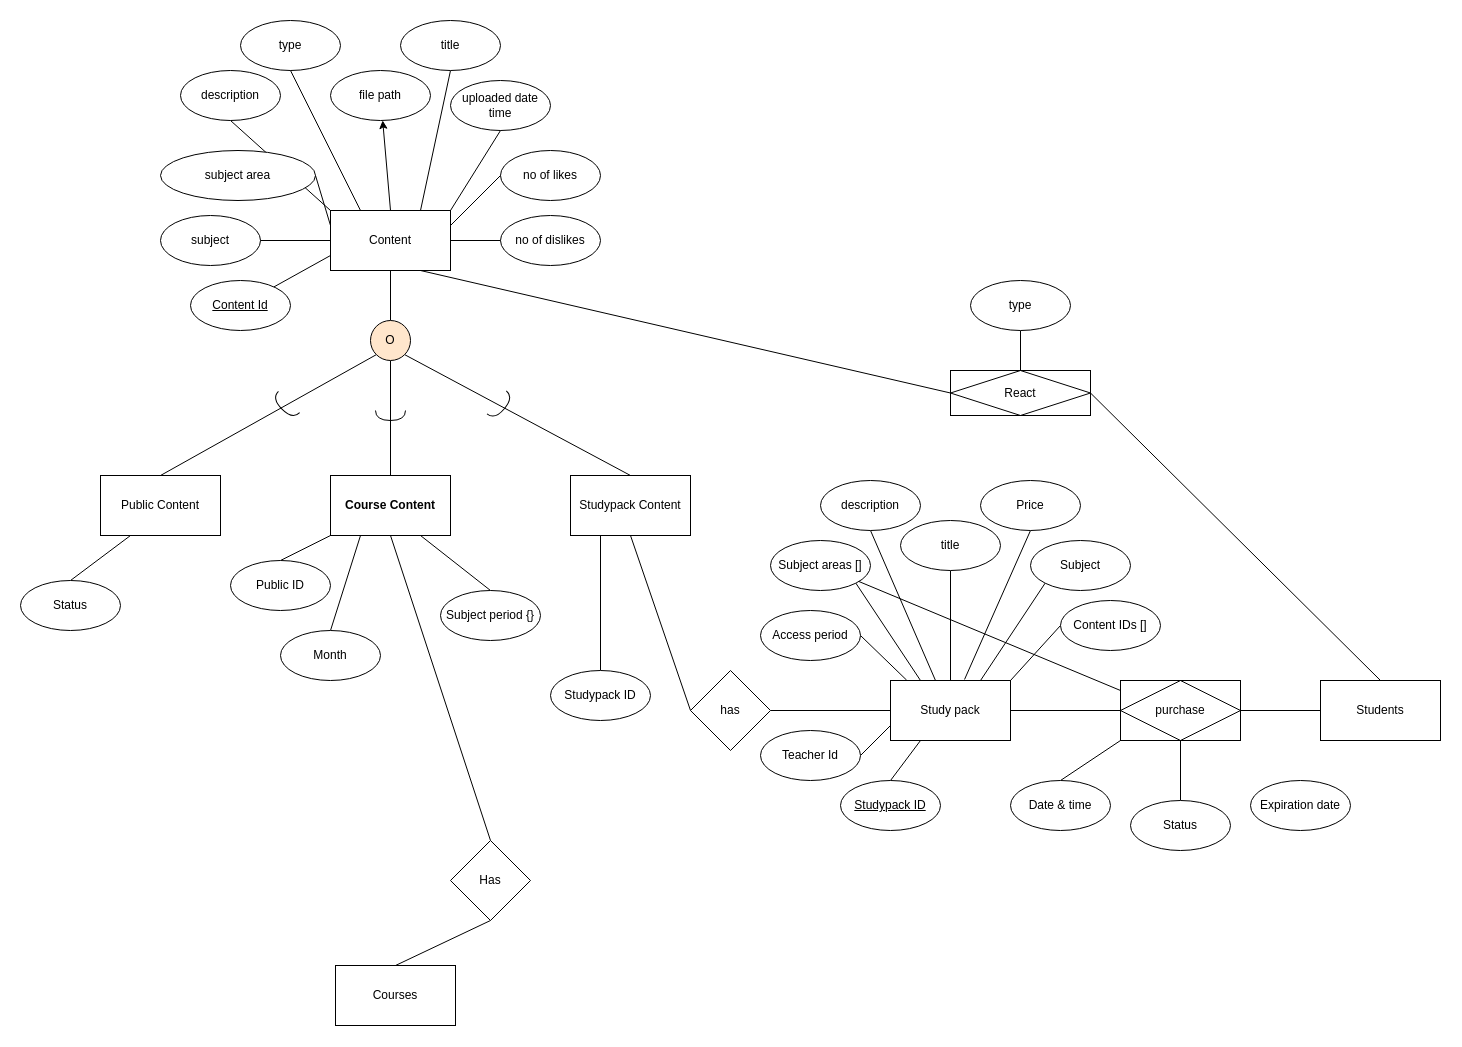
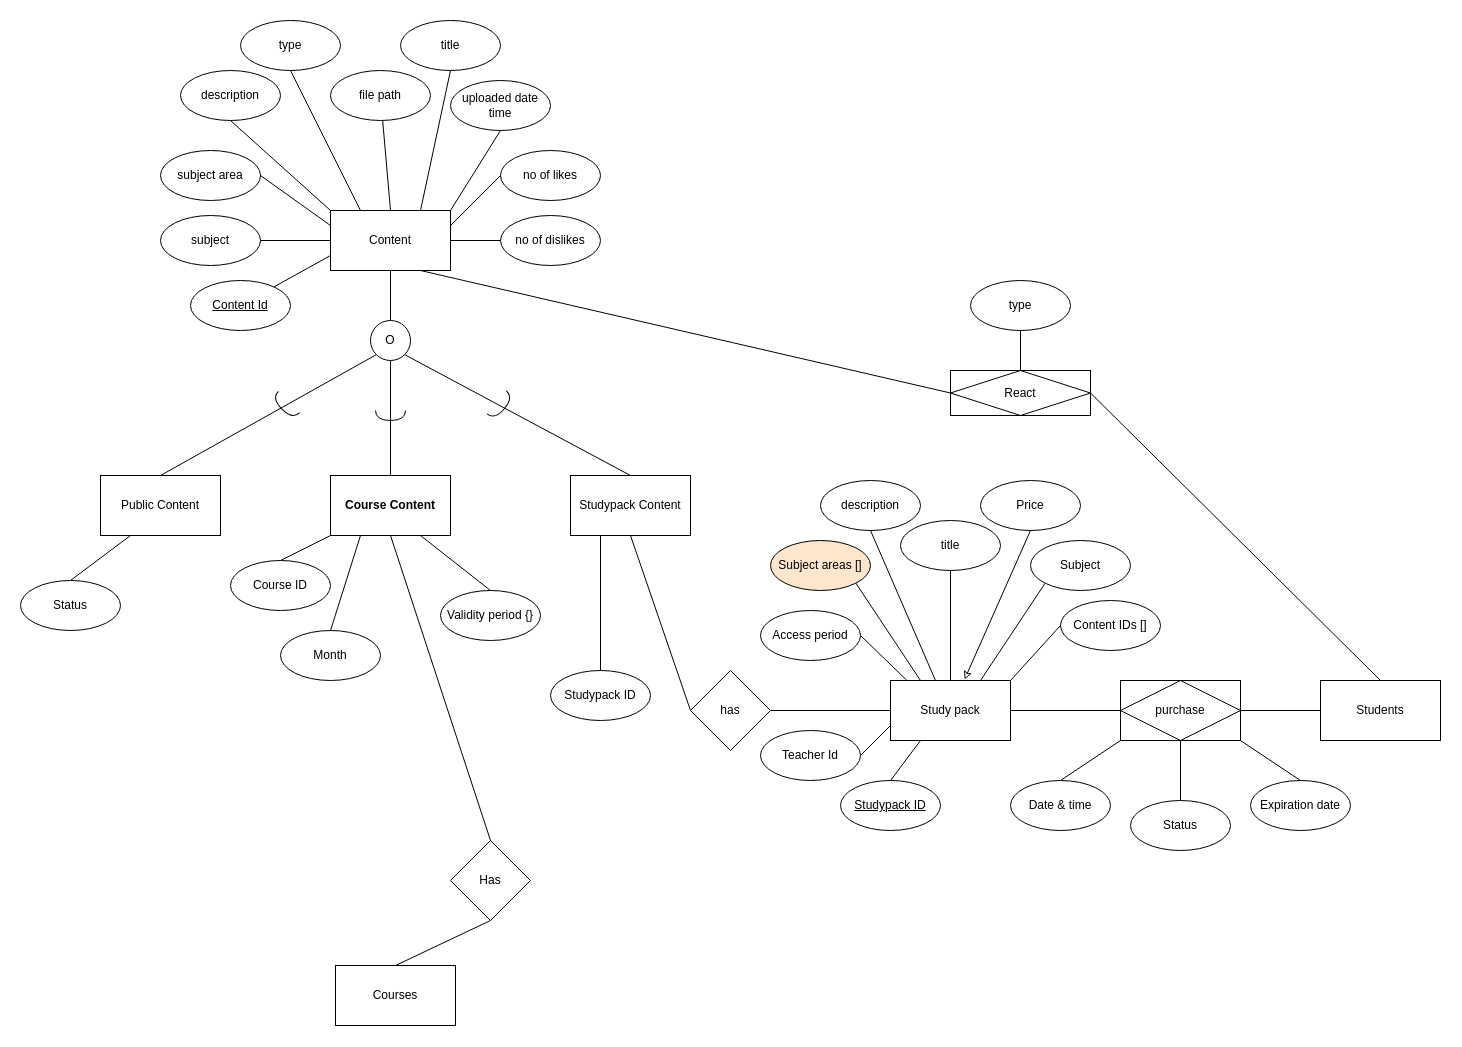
edge "Content" -> "file path": arrowhead classic -> none
node "subject area": size 155x50 -> 100x50
node "O": fillcolor #ffe6cc -> #ffffff
node "Subject areas []": fillcolor #ffffff -> #ffe6cc
node "Public ID": label "Public ID" -> "Course ID"
node "Subject period {}": label "Subject period {}" -> "Validity period {}"
edge "Subject areas []" -- "purchase": now "Expiration date" -- "purchase"
edge "Price" -- "Study pack": arrowhead none -> classic
